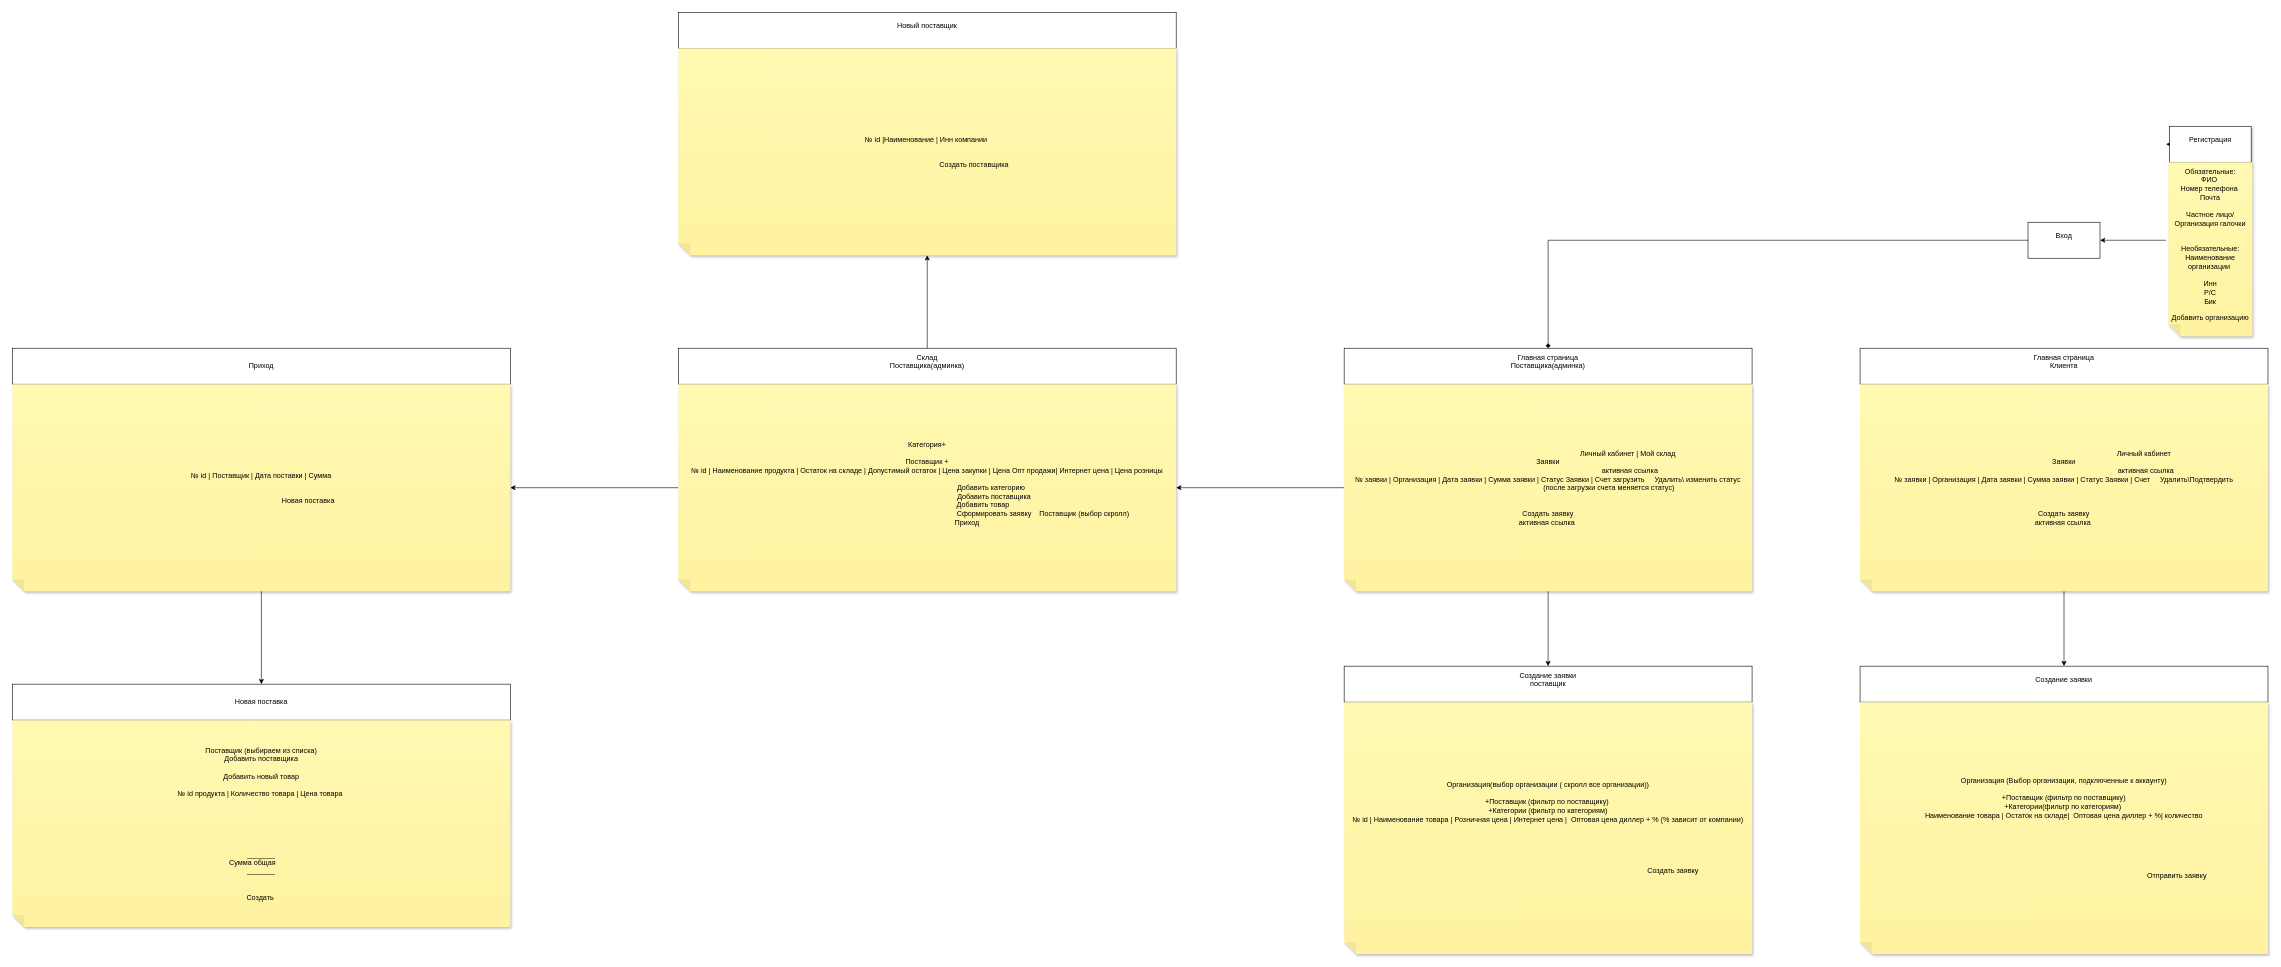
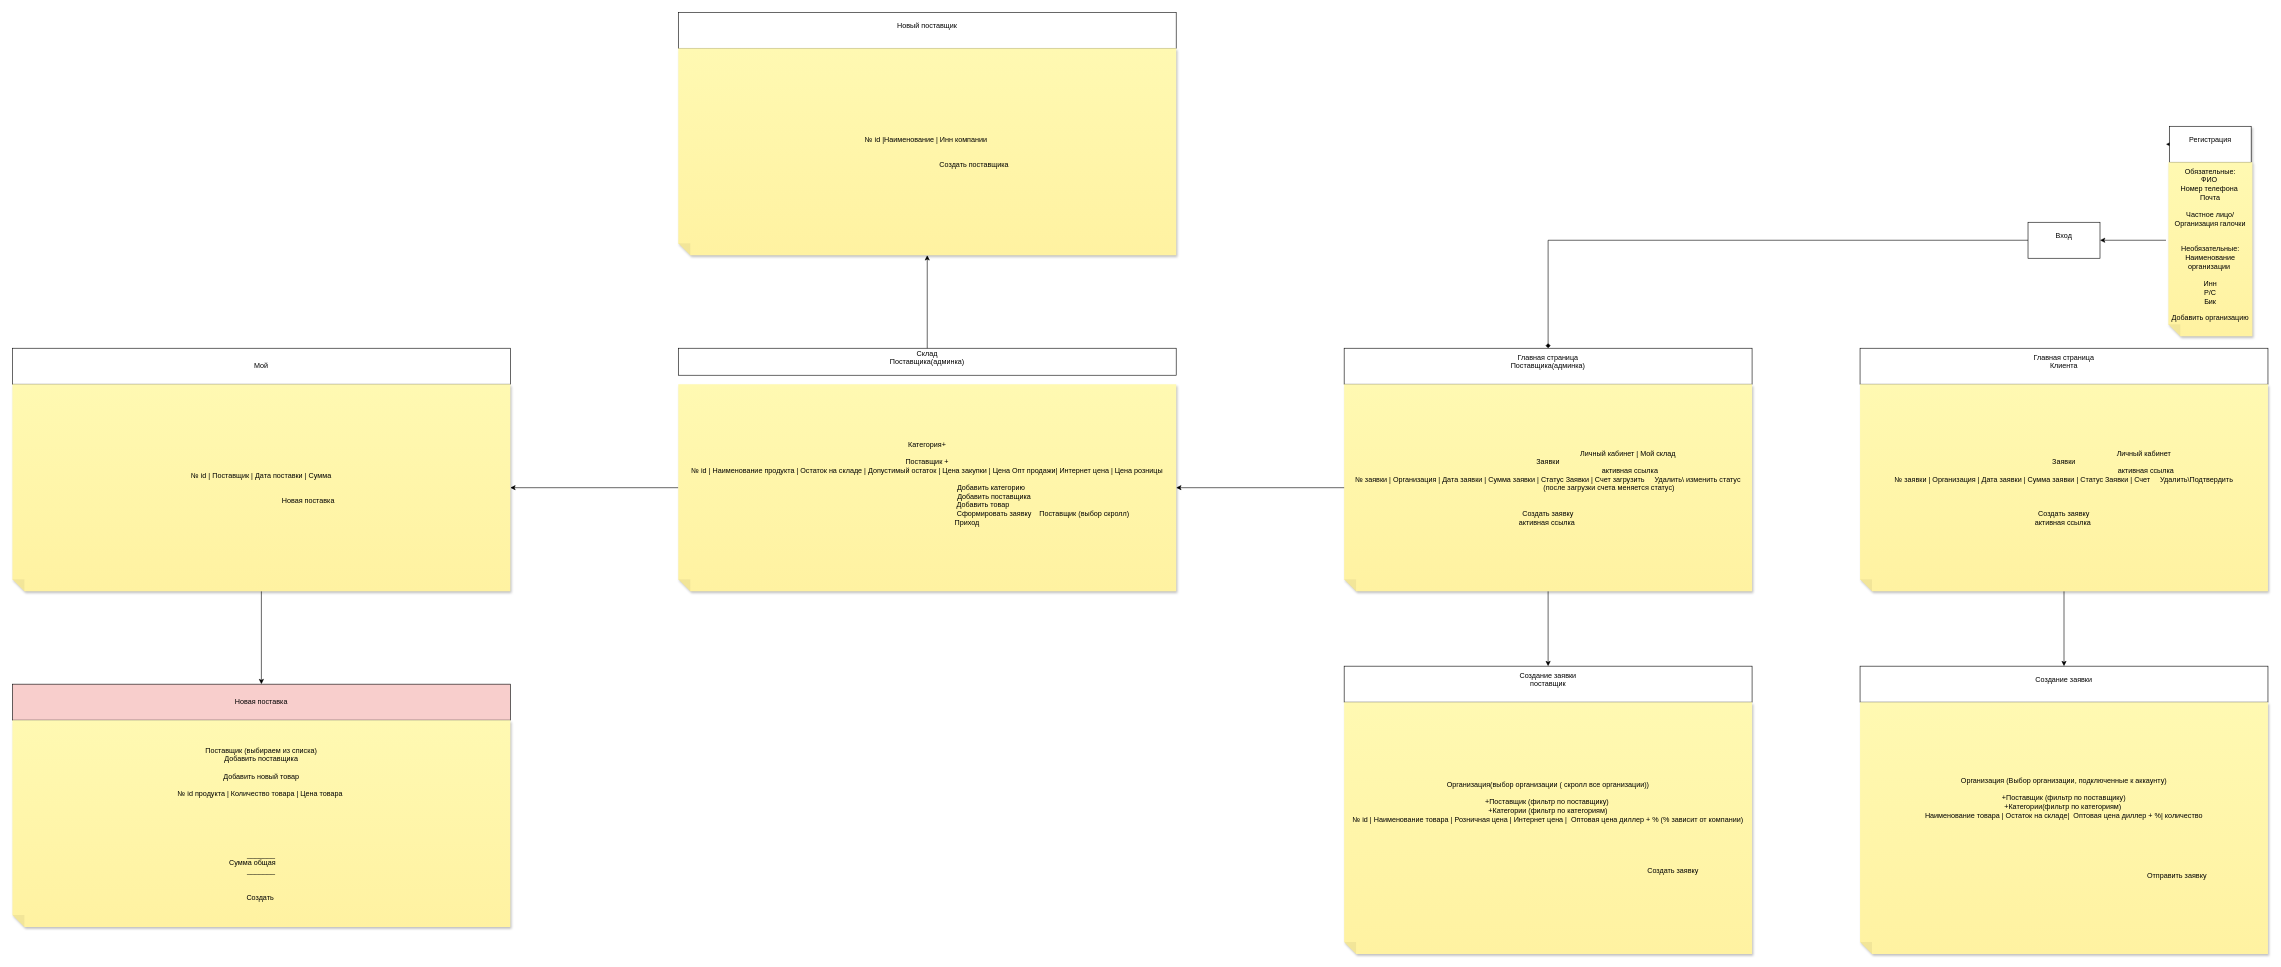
node "Приход": label "Приход" -> "Мой"
node "Склад Поставщика(админка)": size 498x36 -> 498x27
node "Новая поставка": fillcolor #ffffff -> #f8cecc
